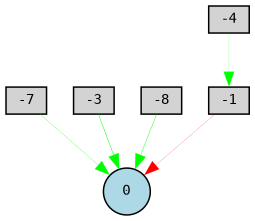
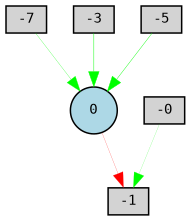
node "-4": label "-4" -> "-0"
node "-8": label "-8" -> "-5"
edge "-1" -> "0": reversed
